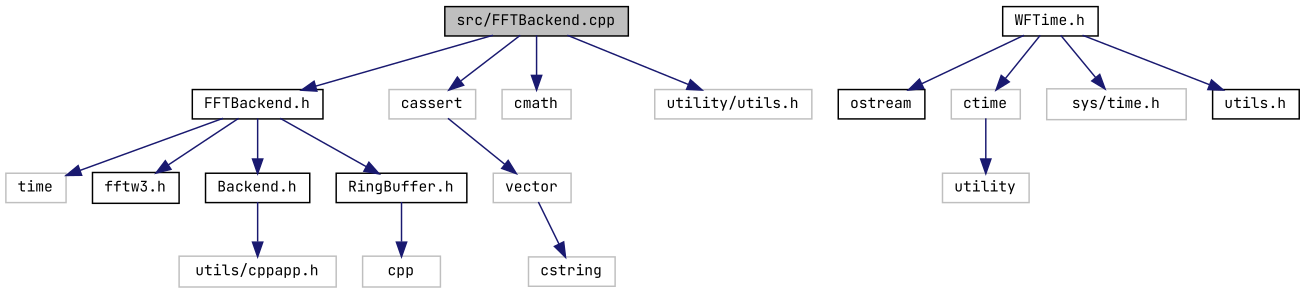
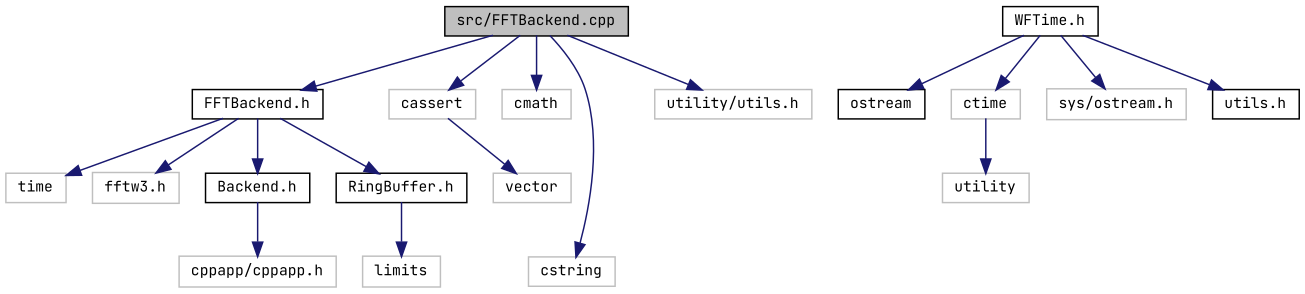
node "sys/time.h": label "sys/time.h" -> "sys/ostream.h"
node "fftw3.h": color black -> grey75
edge "vector" -> "cstring": now "src/FFTBackend.cpp" -> "cstring"
node "utils/cppapp.h": label "utils/cppapp.h" -> "cppapp/cppapp.h"
node "cpp": label "cpp" -> "limits"
